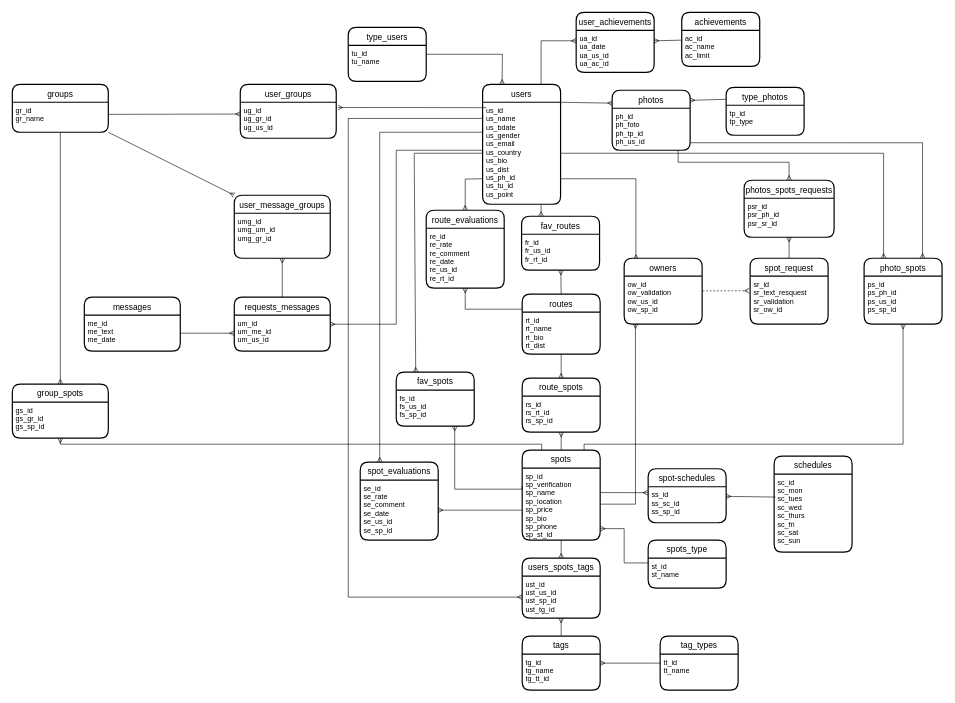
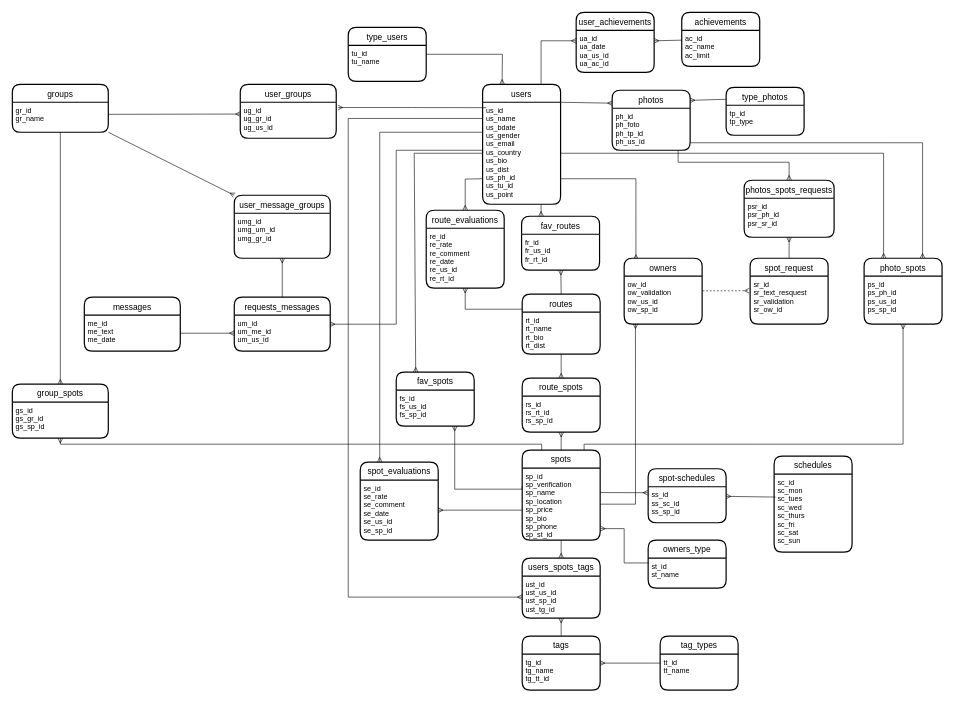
node "spots_type": label "spots_type" -> "owners_type"
